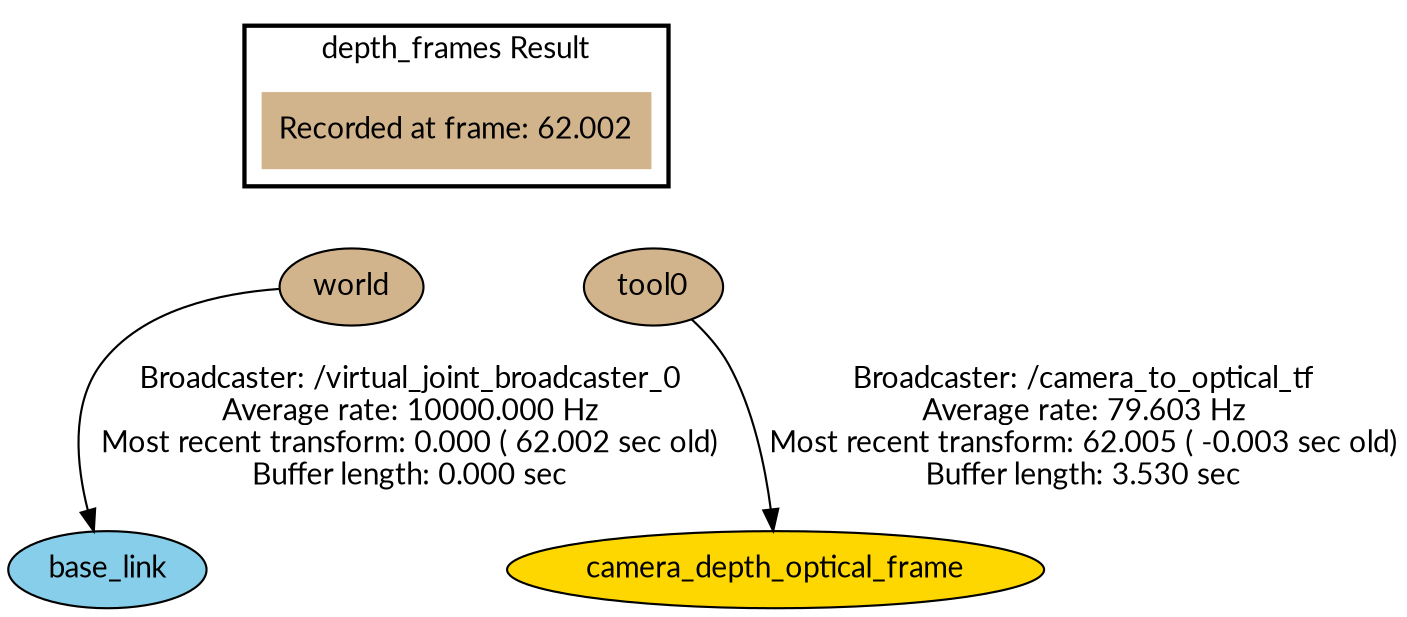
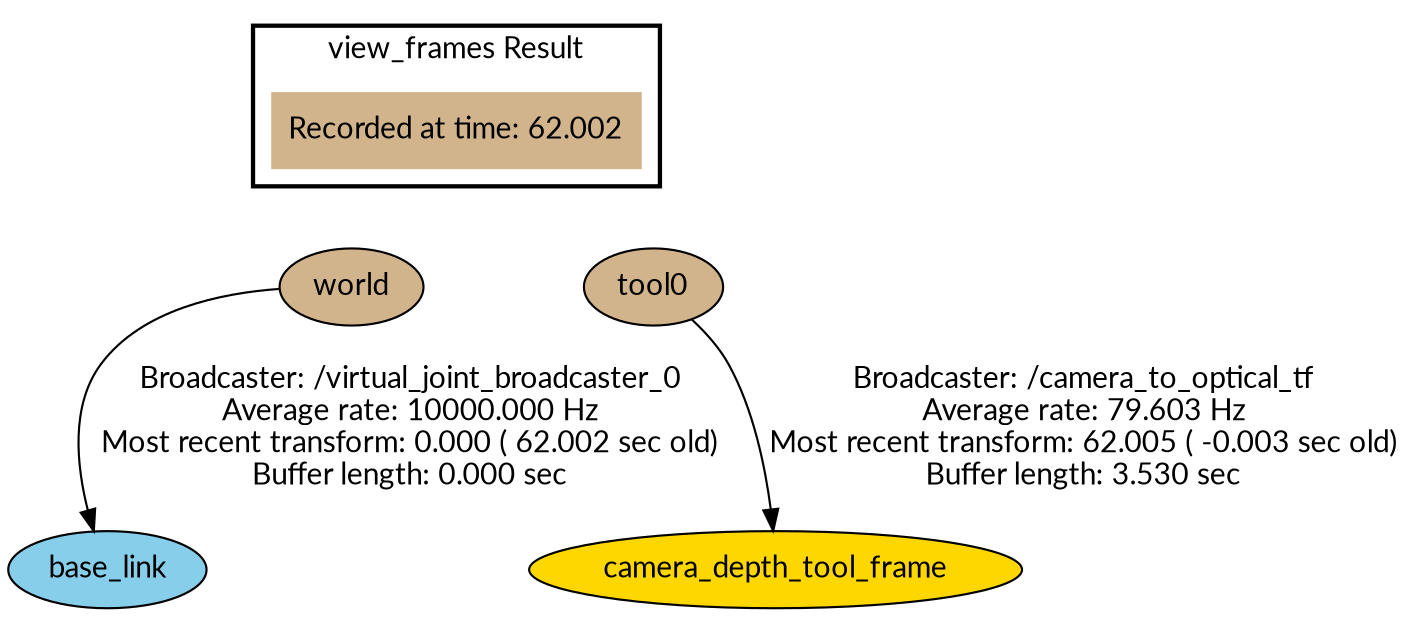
cluster "depth_frames Result": label "depth_frames Result" -> "view_frames Result"
node "Recorded at frame: 62.002": label "Recorded at frame: 62.002" -> "Recorded at time: 62.002"
node "camera_depth_optical_frame": label "camera_depth_optical_frame" -> "camera_depth_tool_frame"
